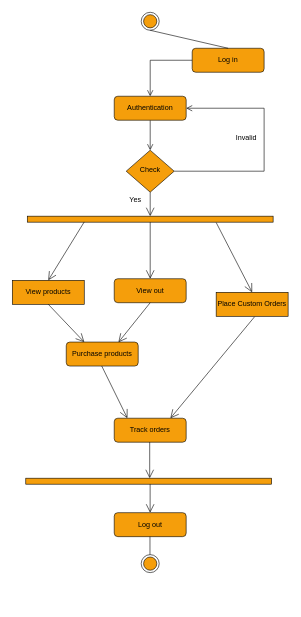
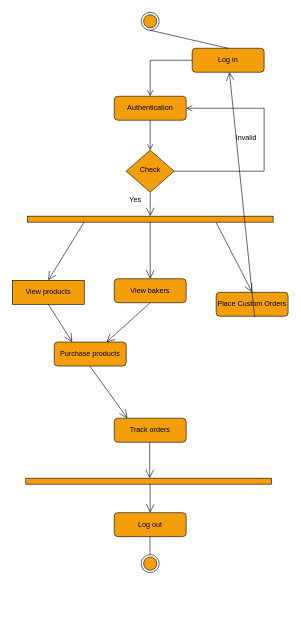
node "View out": label "View out" -> "View bakers"
node "Place Custom Orders": shape rectangle -> rounded rectangle
node "Purchase products": moved (102, 354) -> (90, 354)
edge "Place Custom Orders" -> "Track orders": now "Place Custom Orders" -> "Log in"
